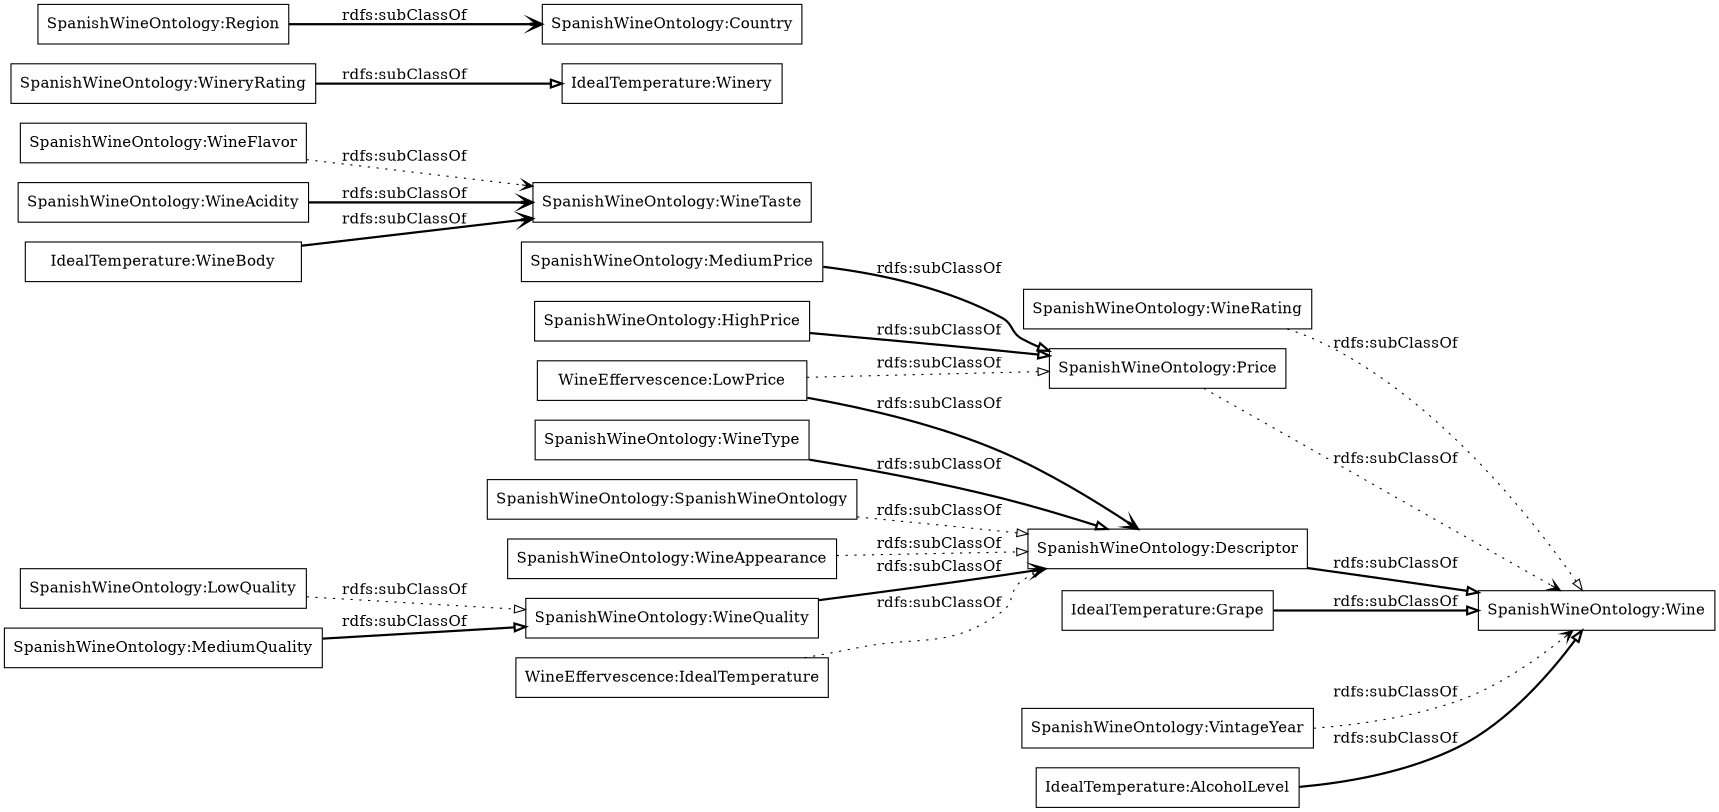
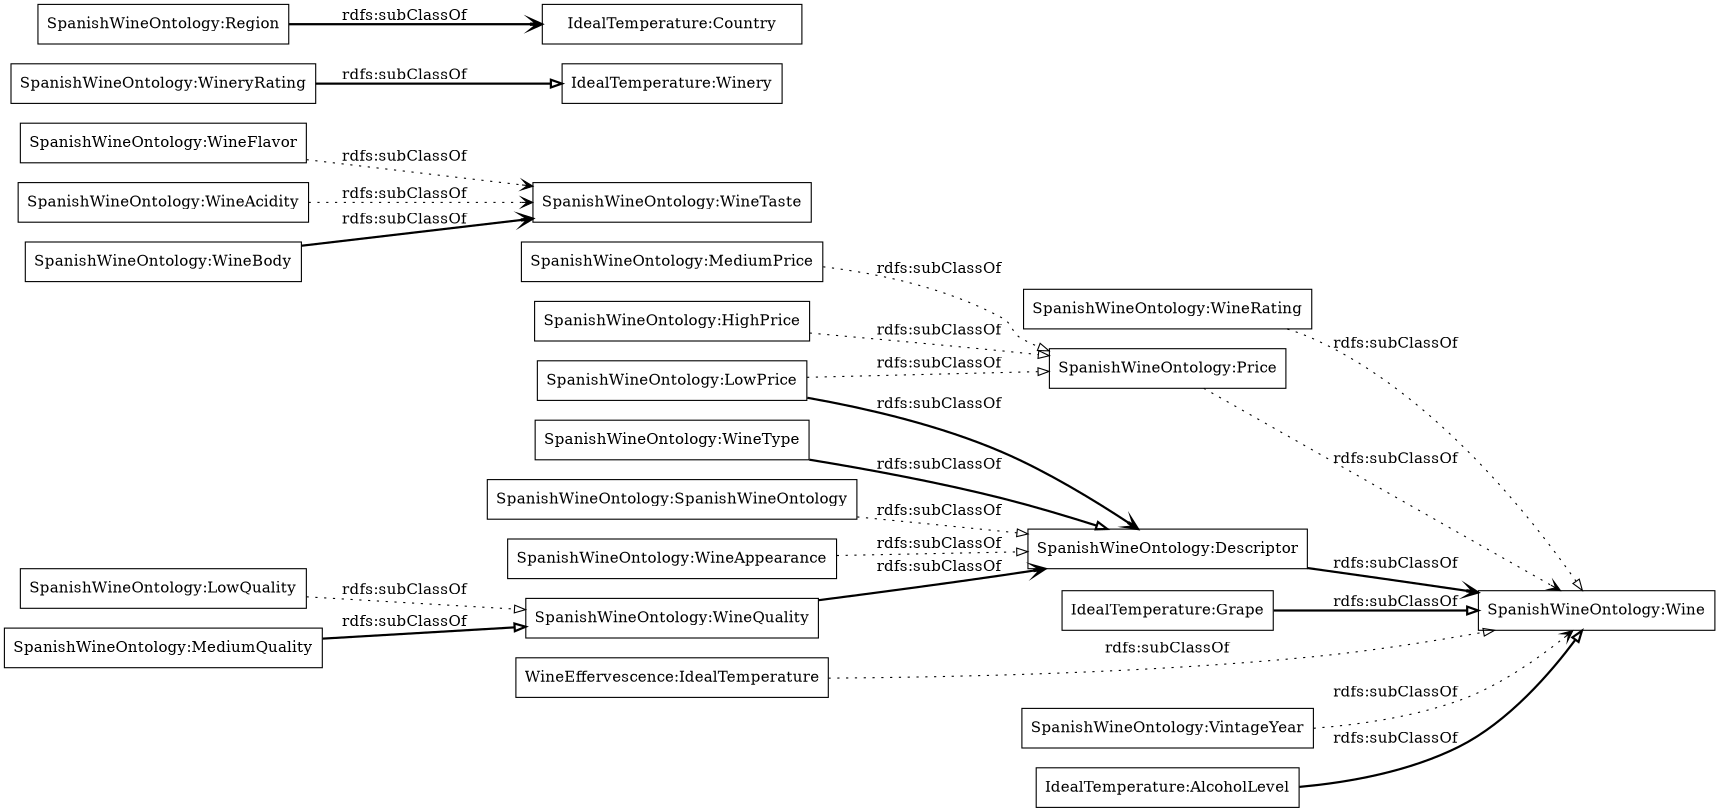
node "SpanishWineOntology:Country": label "SpanishWineOntology:Country" -> "IdealTemperature:Country"
edge "SpanishWineOntology:WineAcidity" -> "SpanishWineOntology:WineTaste": style bold -> dotted
node "IdealTemperature:WineBody": label "IdealTemperature:WineBody" -> "SpanishWineOntology:WineBody"
edge "SpanishWineOntology:MediumPrice" -> "SpanishWineOntology:Price": style bold -> dotted
edge "SpanishWineOntology:HighPrice" -> "SpanishWineOntology:Price": style bold -> dotted
node "WineEffervescence:LowPrice": label "WineEffervescence:LowPrice" -> "SpanishWineOntology:LowPrice"
edge "SpanishWineOntology:Descriptor" -> "SpanishWineOntology:Wine": arrowhead onormal -> vee
edge "WineEffervescence:IdealTemperature" -> "SpanishWineOntology:Descriptor": now "WineEffervescence:IdealTemperature" -> "SpanishWineOntology:Wine"
